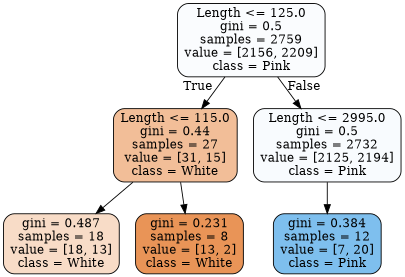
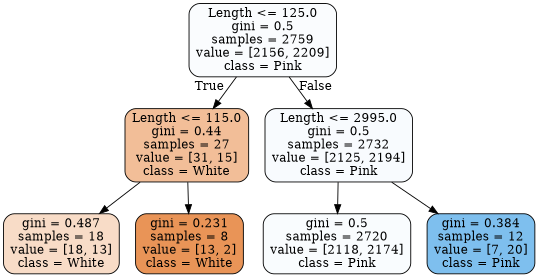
node "gini = 0.5 samples = 2720 value = [2118, 2174] class = Pink": added
